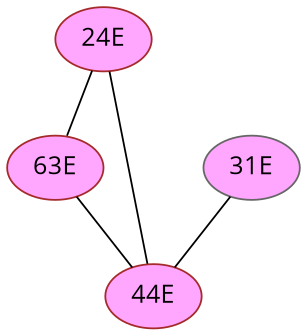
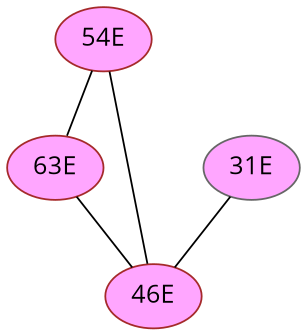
node "24E": label "24E" -> "54E"
node "44E": label "44E" -> "46E"
